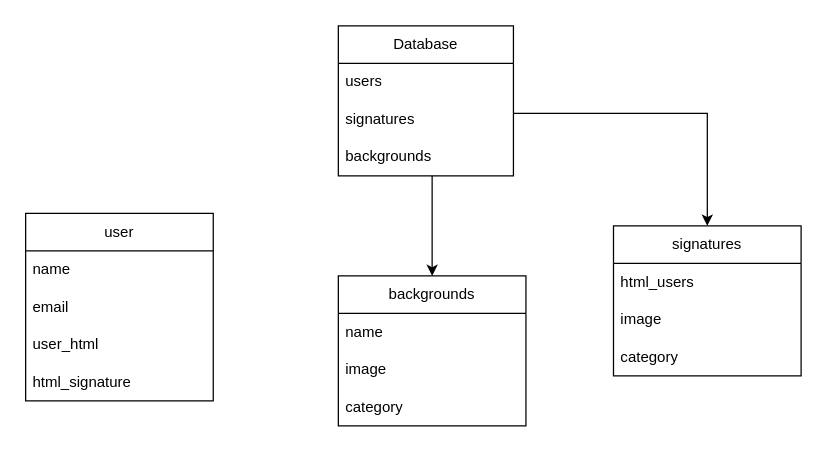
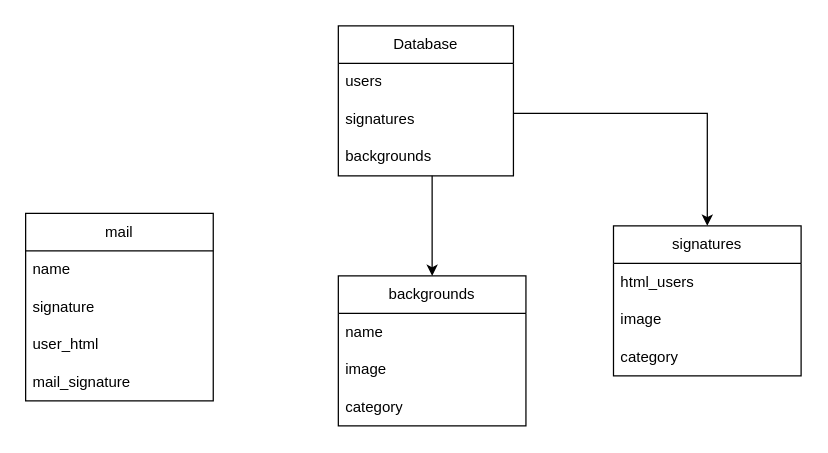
node "user": label "user" -> "mail"
node "email": label "email" -> "signature"
node "html_signature": label "html_signature" -> "mail_signature"
